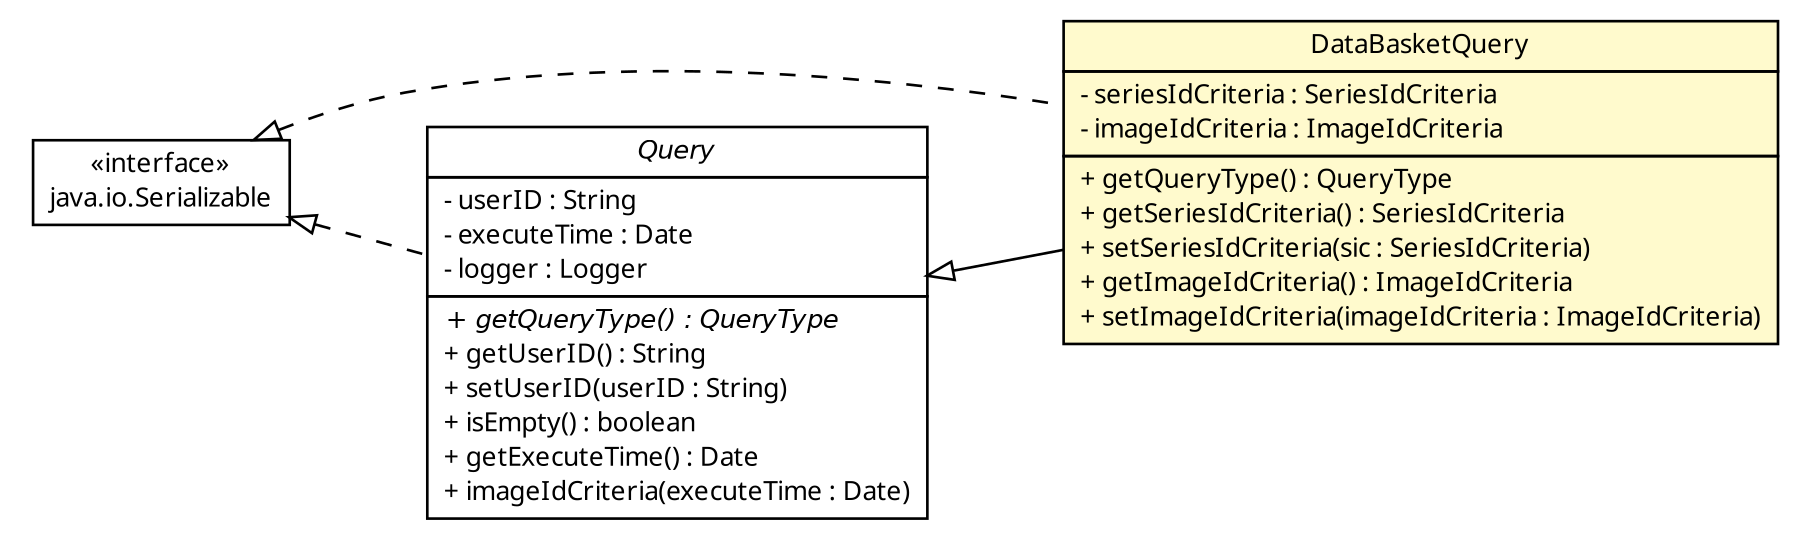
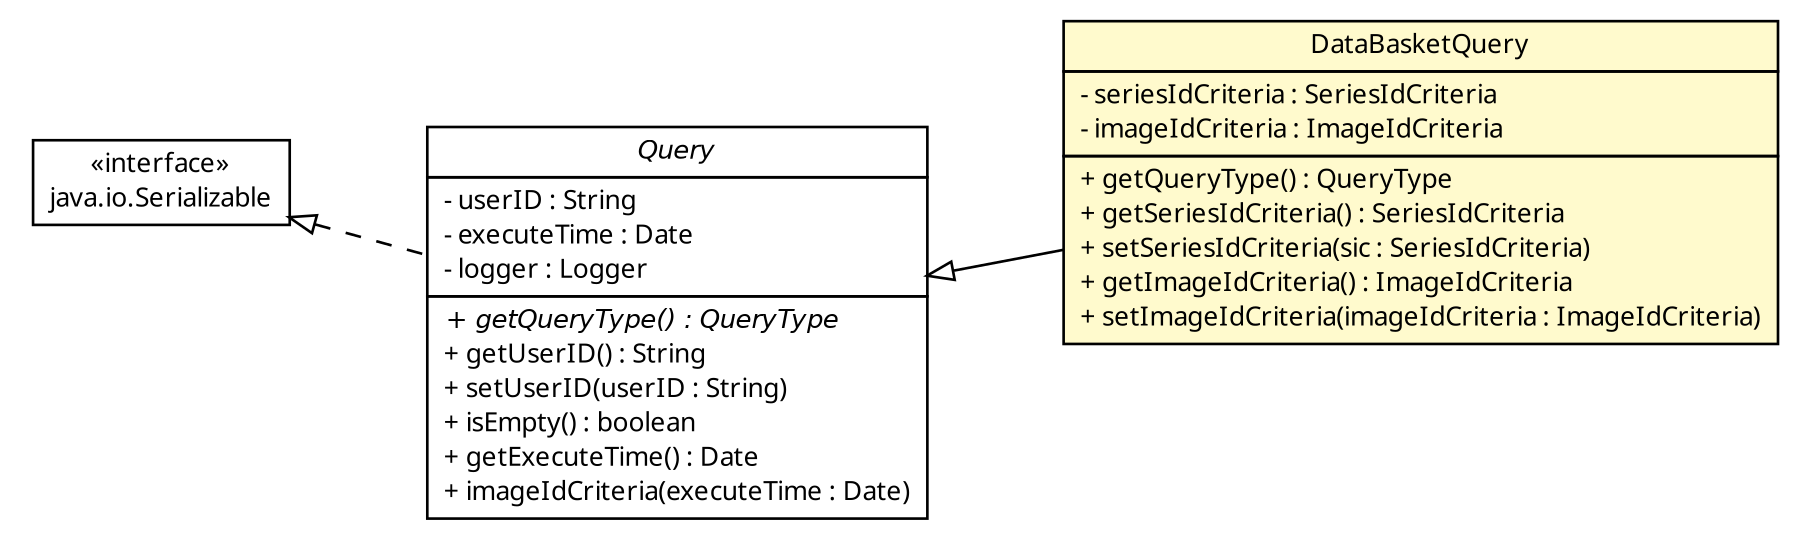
edge "DataBasketQuery" -> "java.io.Serializable": removed
